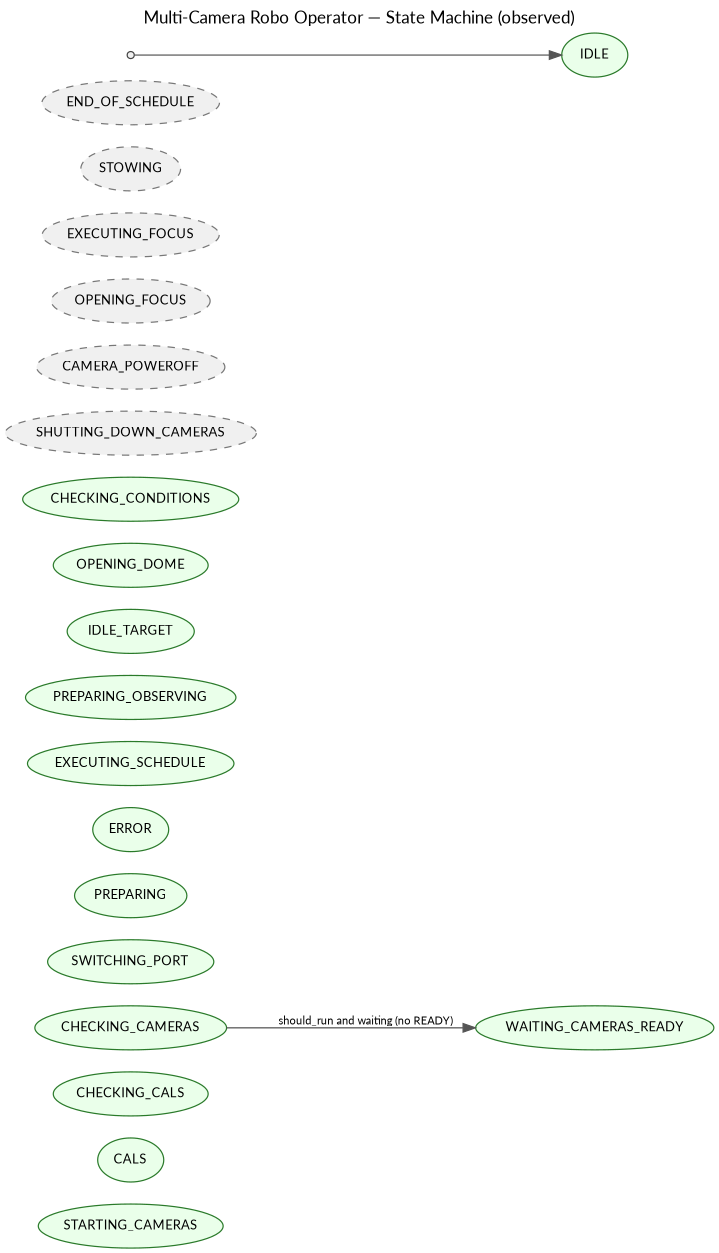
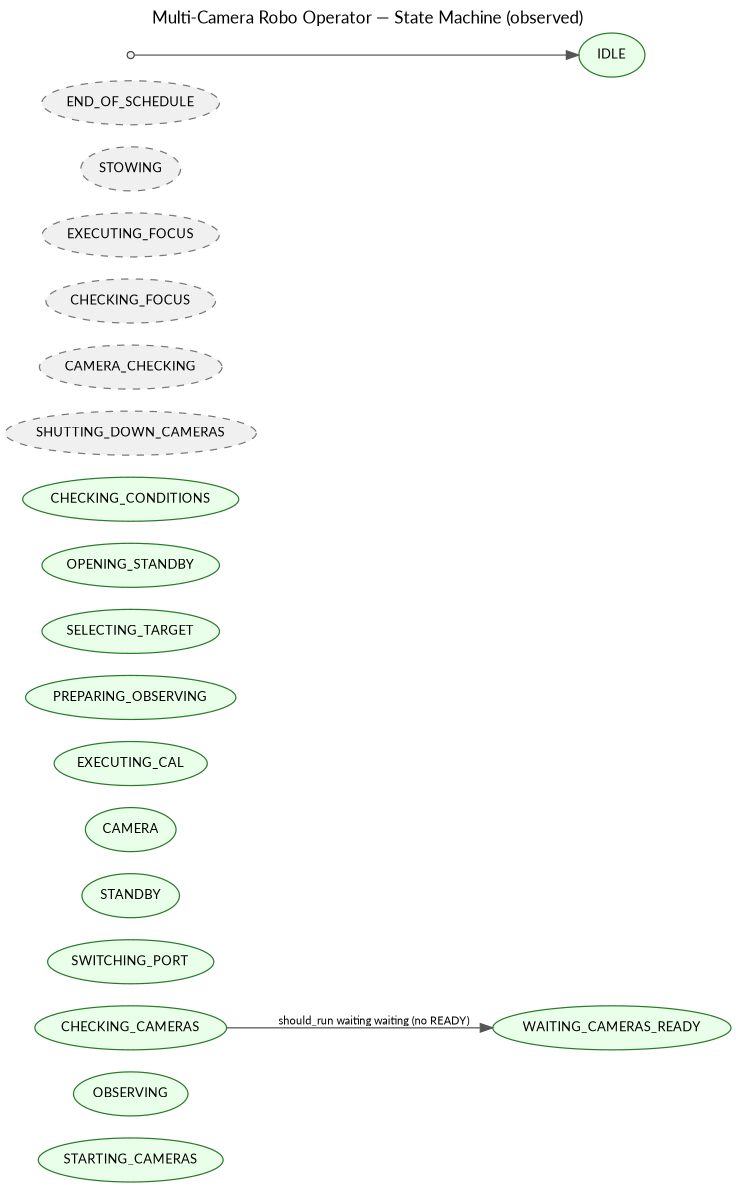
node "OPENING_FOCUS": label "OPENING_FOCUS" -> "CHECKING_FOCUS"
node "CAMERA_POWEROFF": label "CAMERA_POWEROFF" -> "CAMERA_CHECKING"
node "OPENING_DOME": label "OPENING_DOME" -> "OPENING_STANDBY"
node "IDLE_TARGET": label "IDLE_TARGET" -> "SELECTING_TARGET"
node "EXECUTING_SCHEDULE": label "EXECUTING_SCHEDULE" -> "EXECUTING_CAL"
node "ERROR": label "ERROR" -> "CAMERA"
node "PREPARING": label "PREPARING" -> "STANDBY"
edge "CHECKING_CAMERAS" -> "WAITING_CAMERAS_READY": label "should_run and waiting (no READY)" -> "should_run waiting waiting (no READY)"
node "CHECKING_CALS": removed
node "CALS": label "CALS" -> "OBSERVING"
